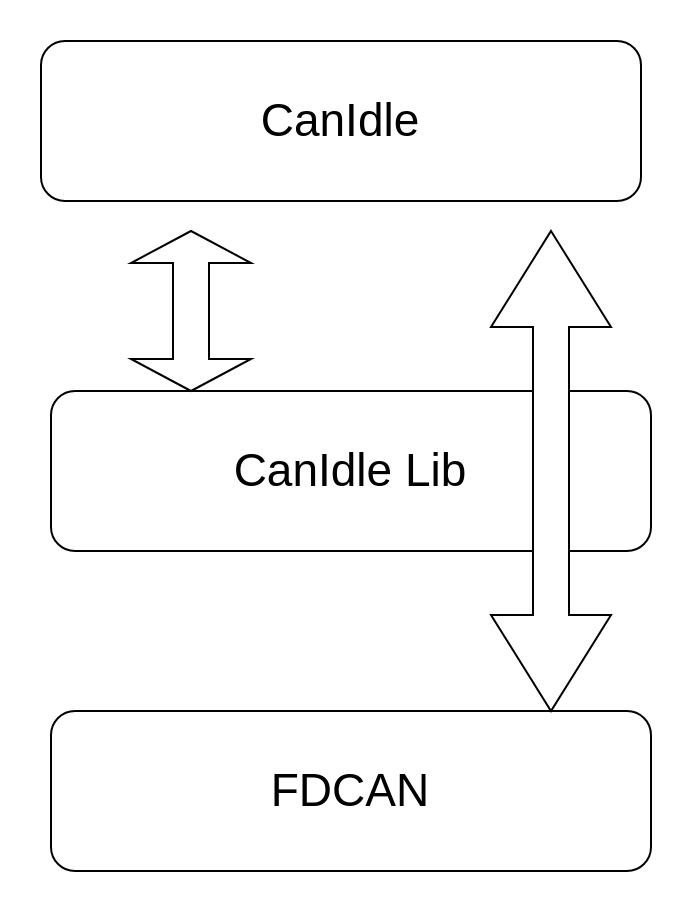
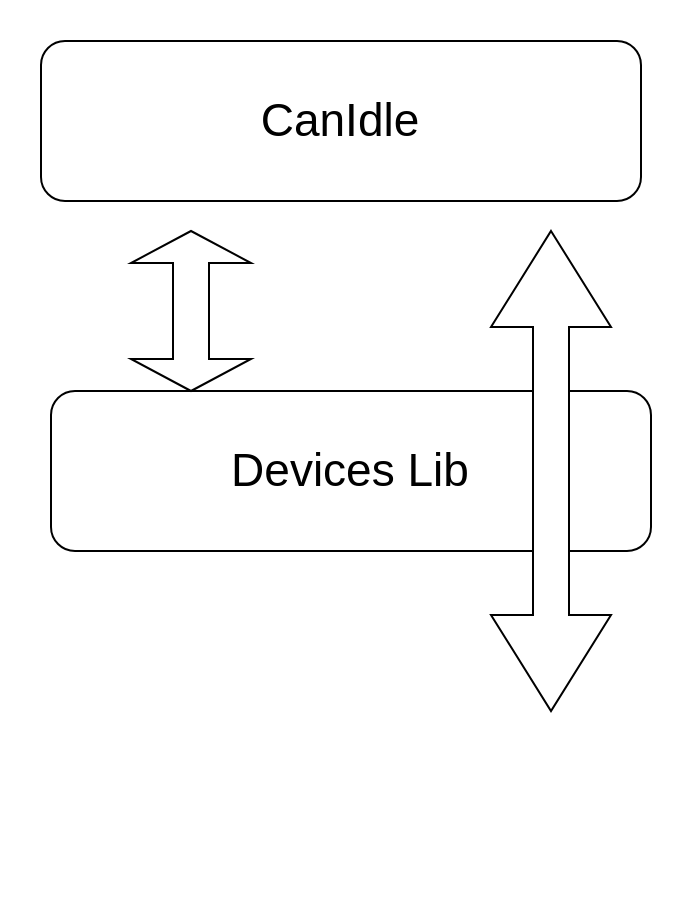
node "CanIdle Lib": label "CanIdle Lib" -> "Devices Lib"
node "FDCAN": removed
